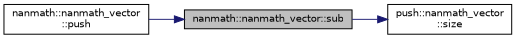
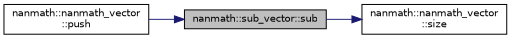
node "nanmath::nanmath_vector::sub": label "nanmath::nanmath_vector::sub" -> "nanmath::sub_vector::sub"
node "push::nanmath_vector ::size": label "push::nanmath_vector ::size" -> "nanmath::nanmath_vector ::size"
